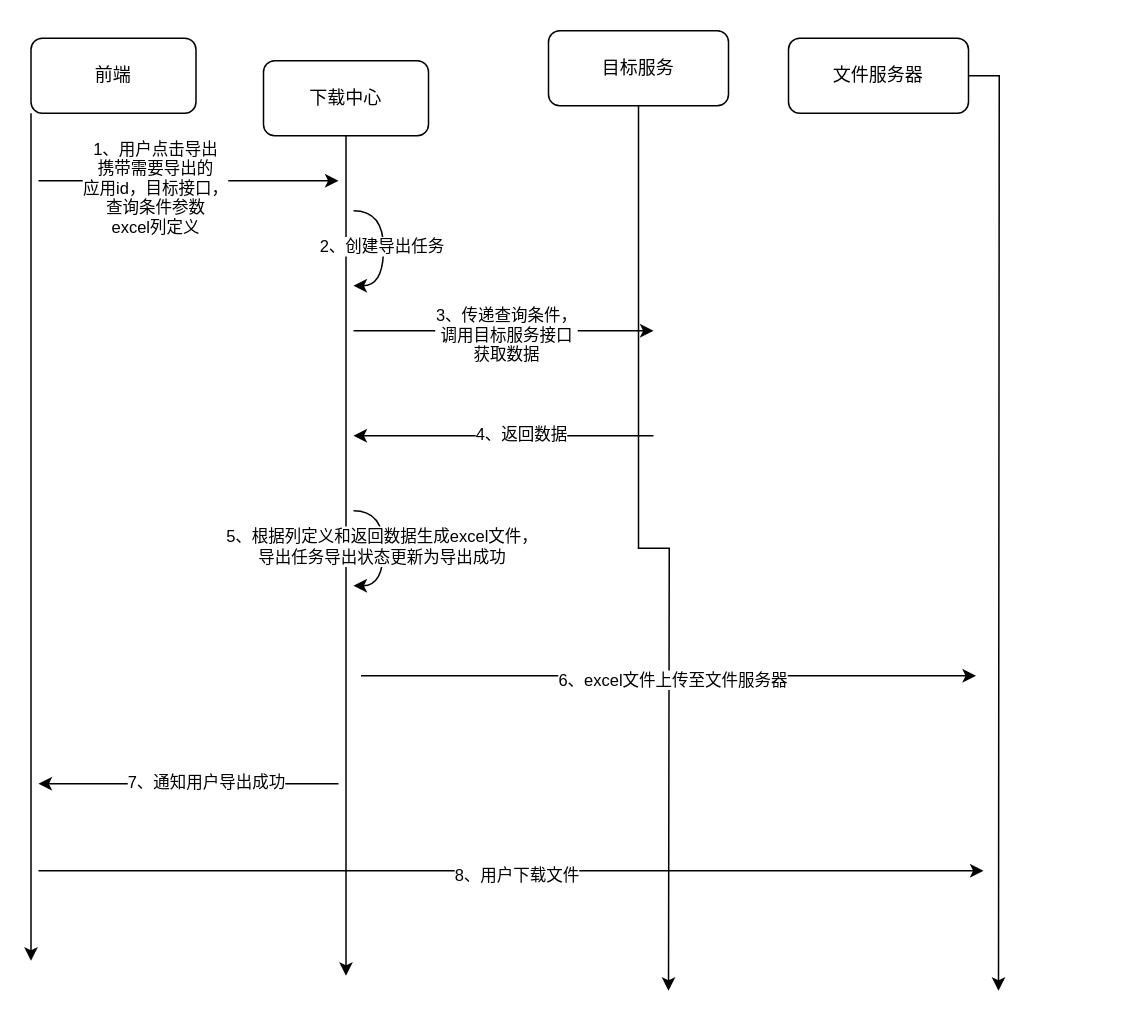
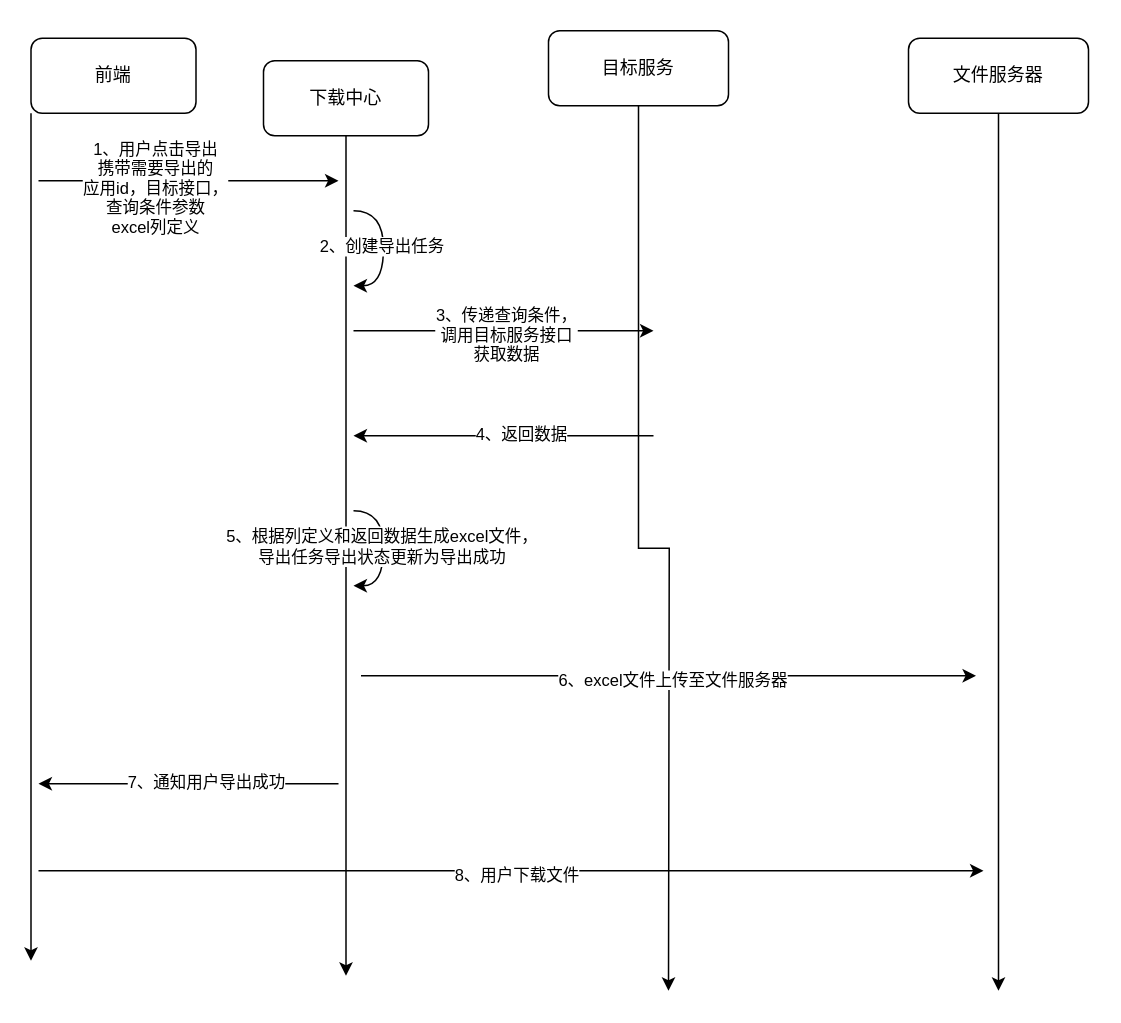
node "文件服务器": moved (878, 76) -> (998, 76)
